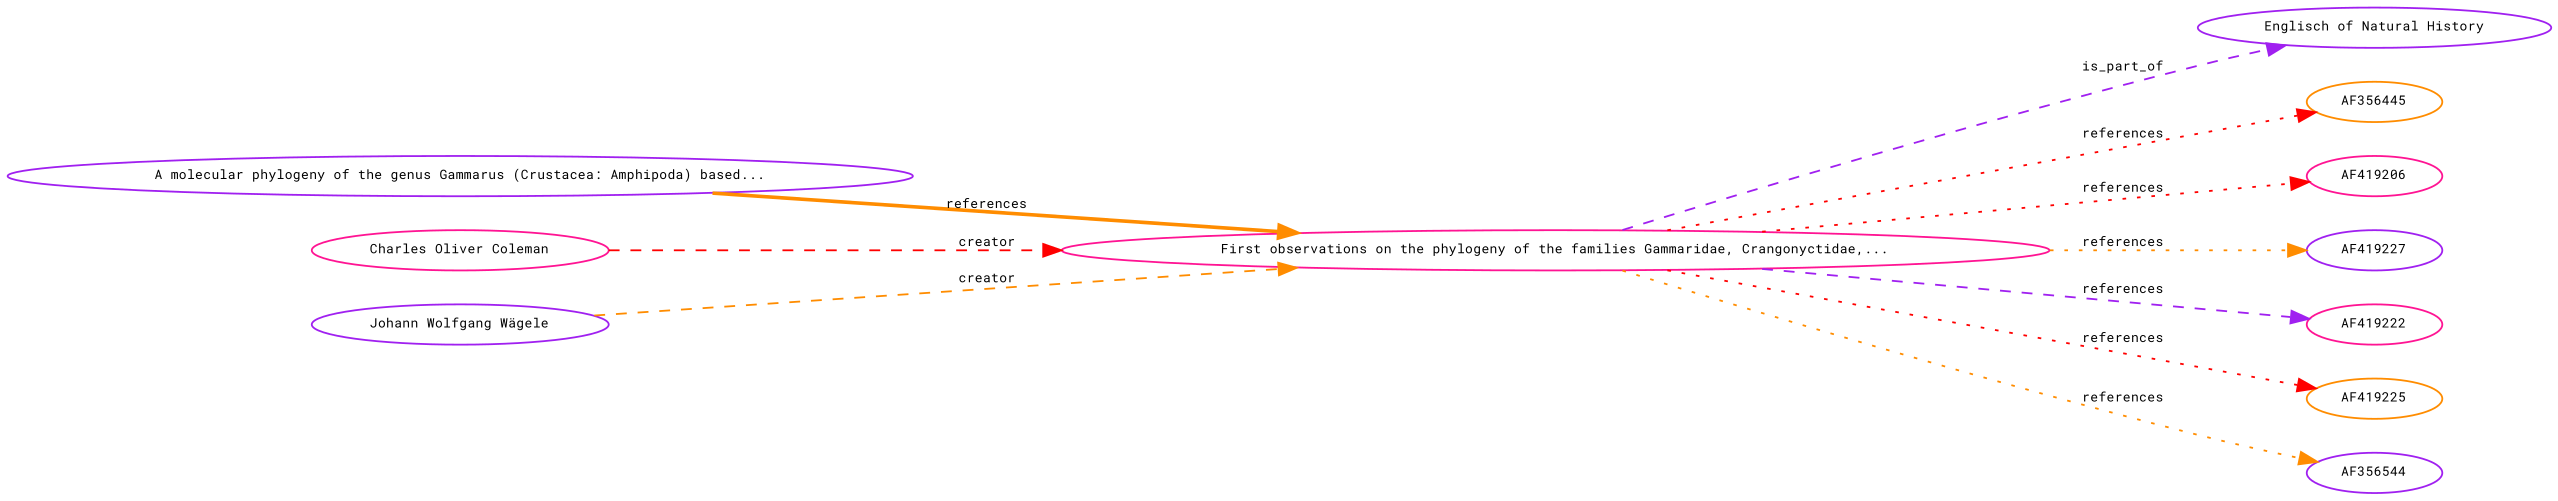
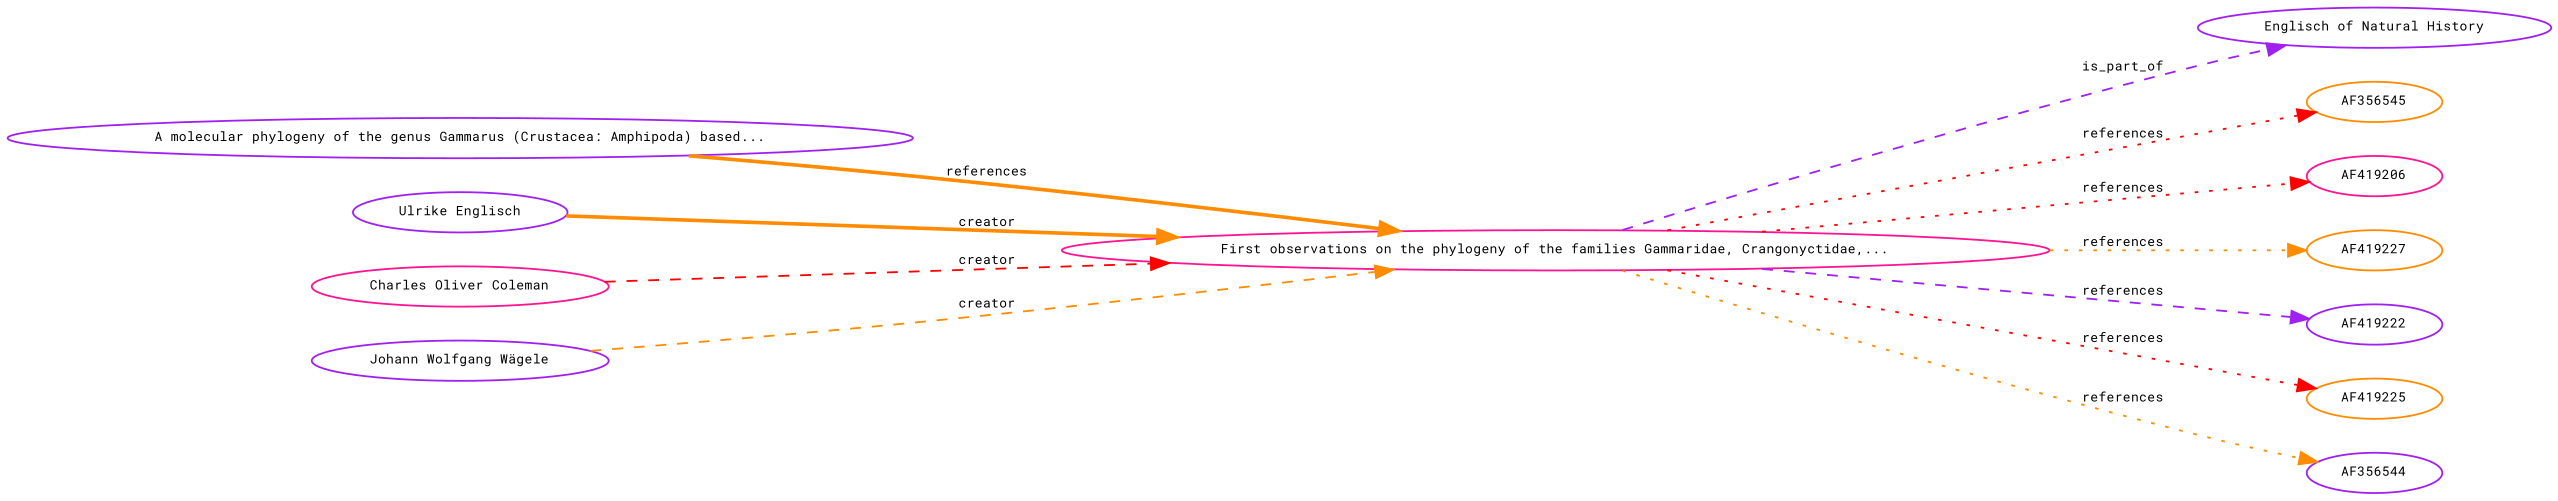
node "AF356445": label "AF356445" -> "AF356545"
node "Ulrike Englisch": added
node "AF419227": color purple -> darkorange
node "AF419222": color deeppink -> purple
